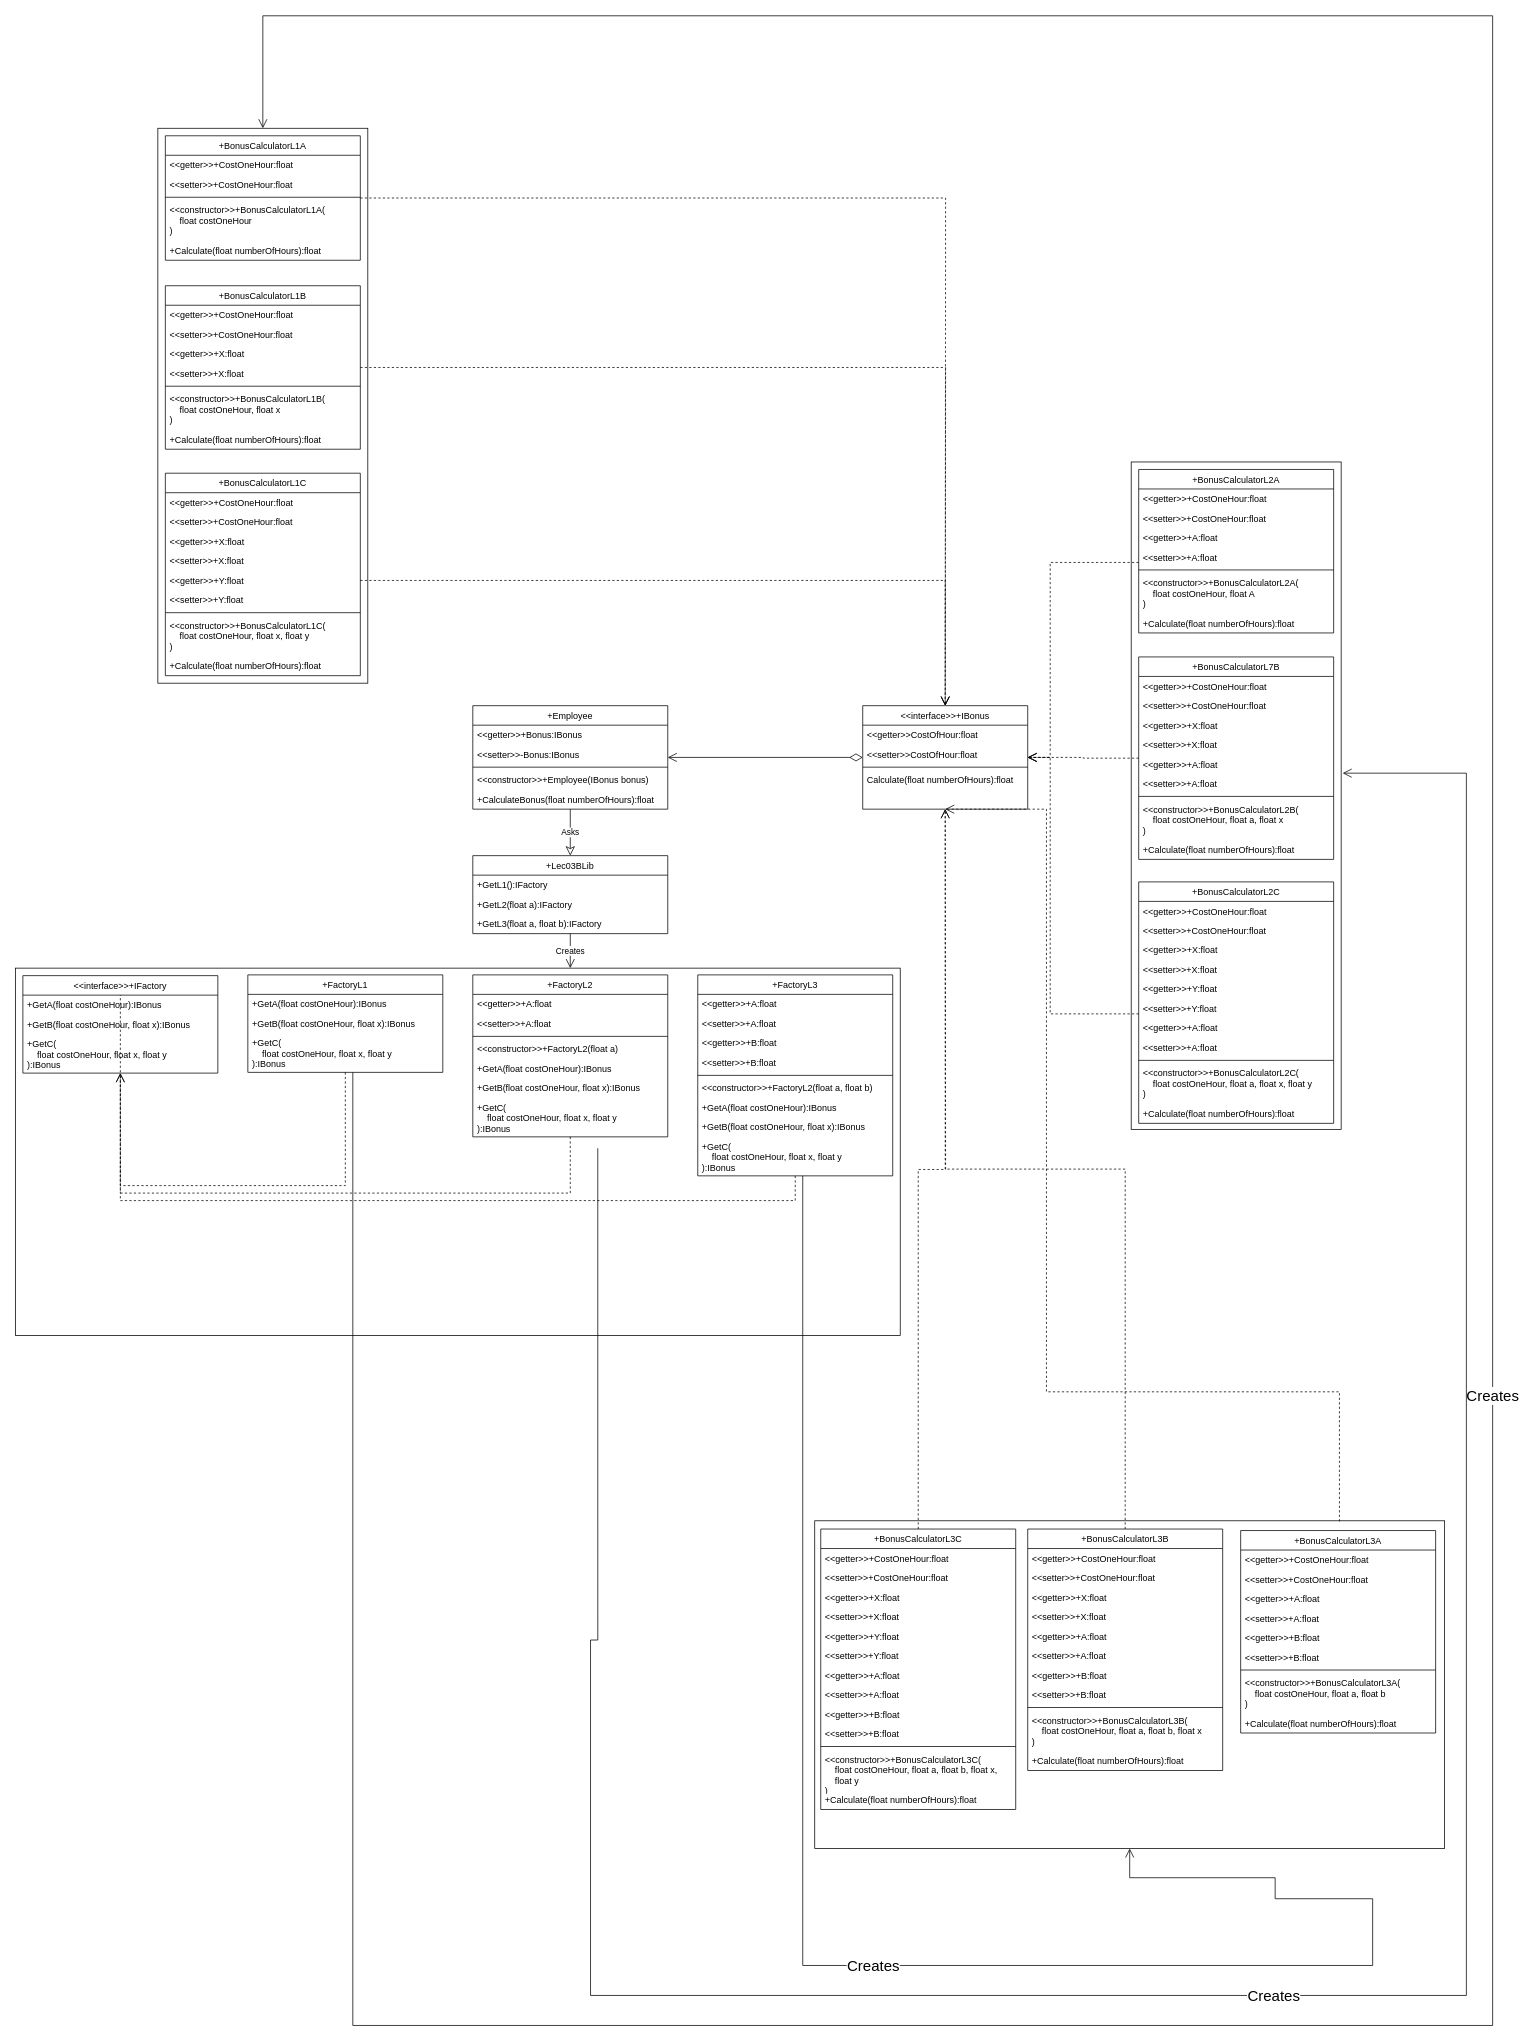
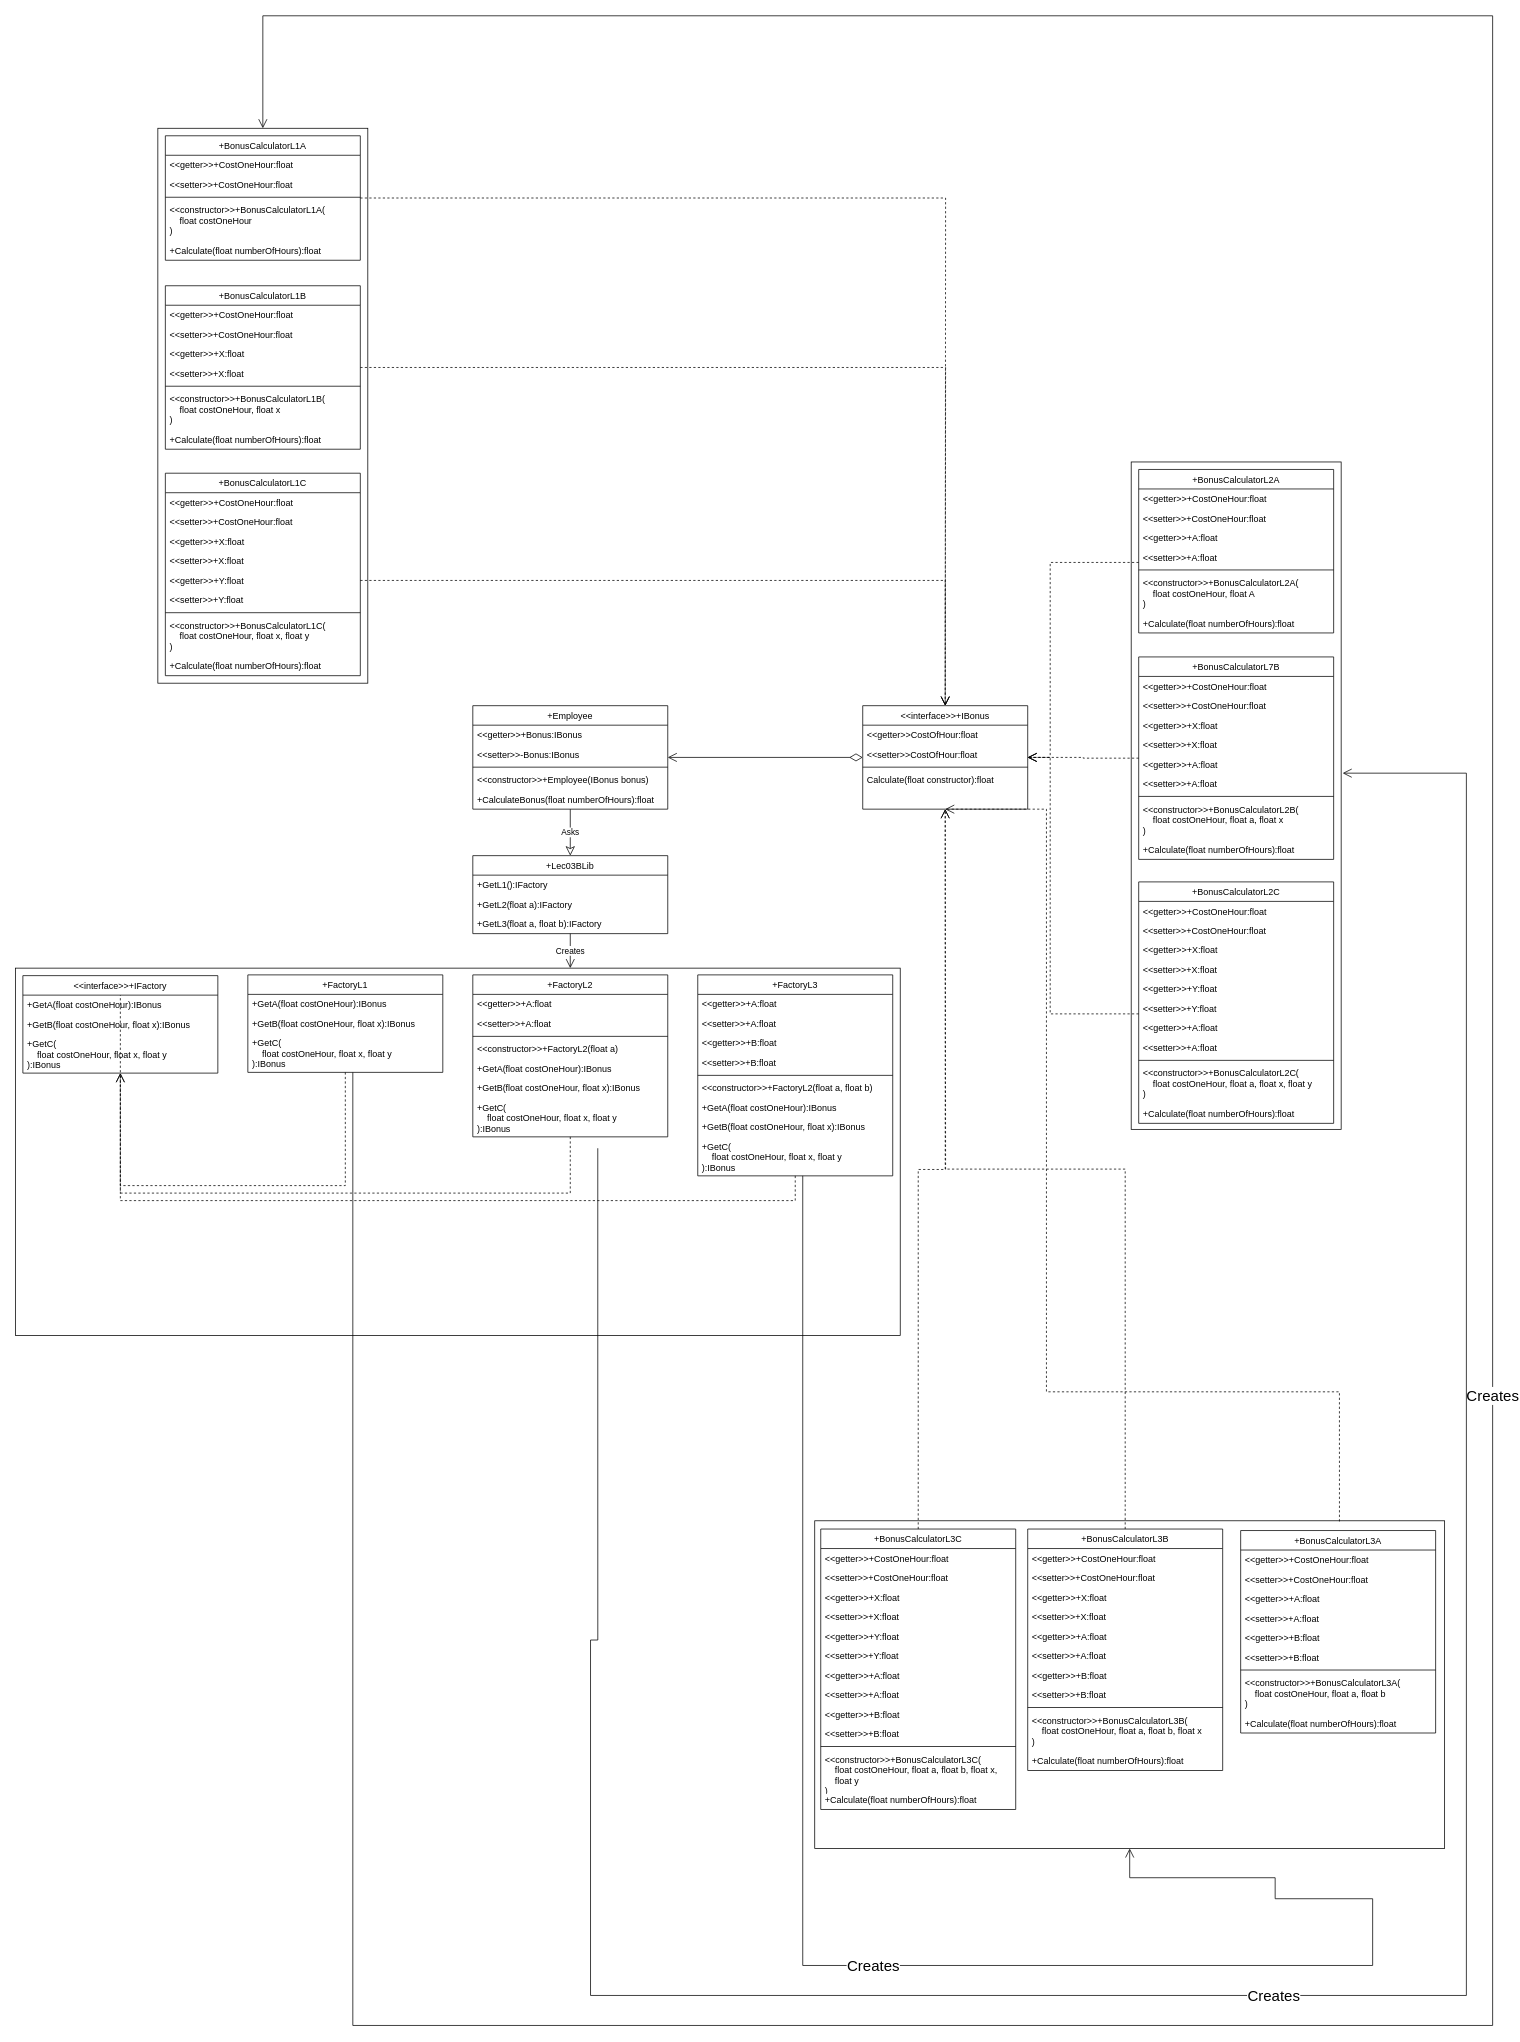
node "Calculate(float numberOfHours):float": label "Calculate(float numberOfHours):float" -> "Calculate(float constructor):float"
